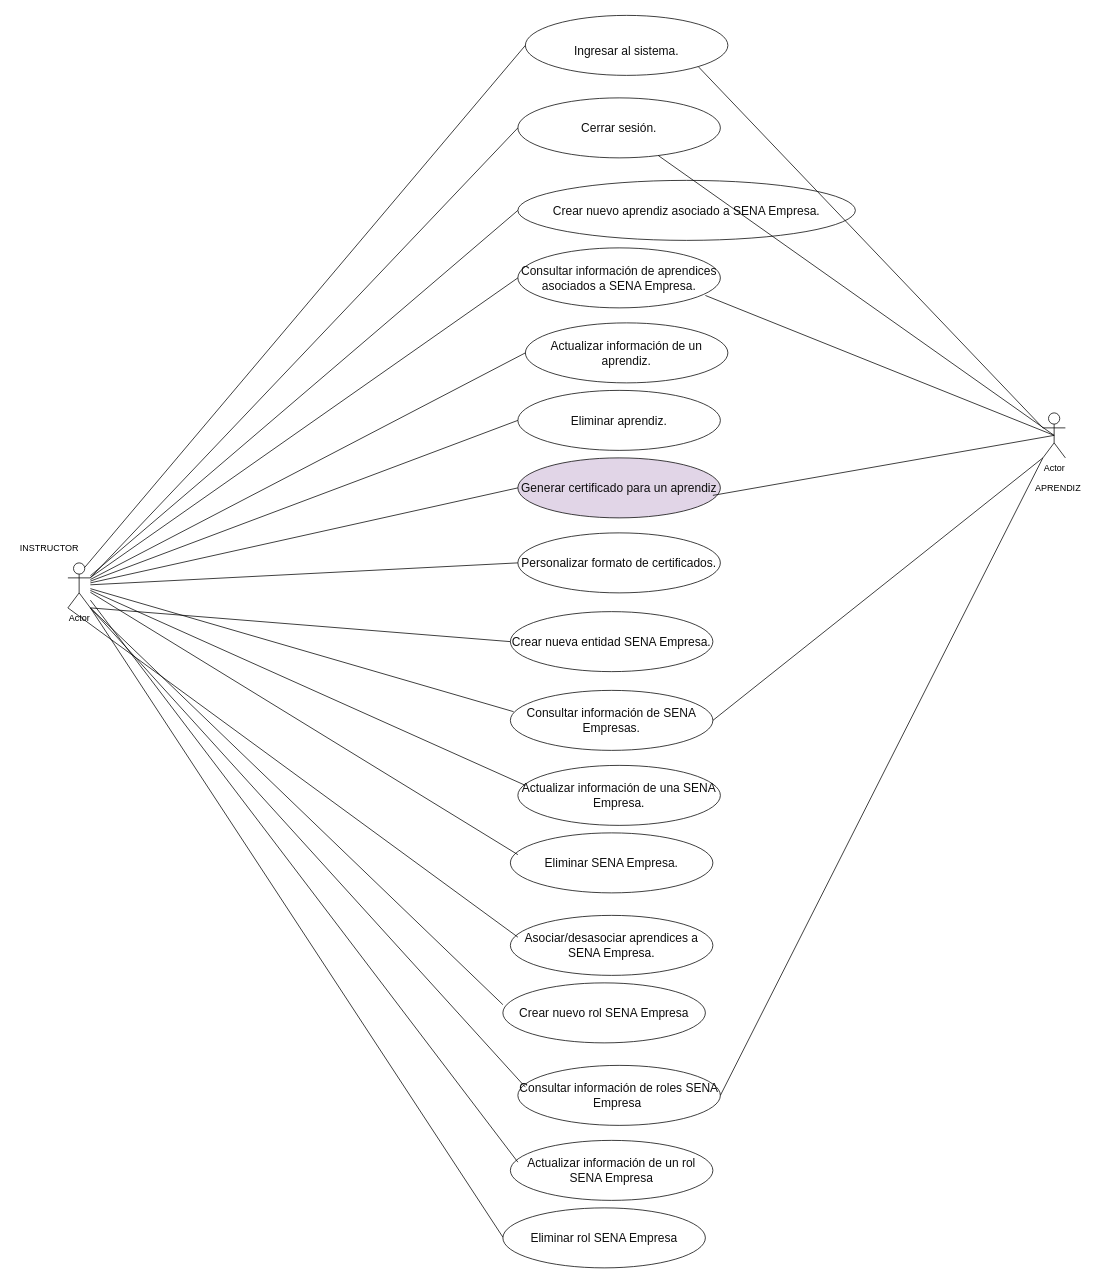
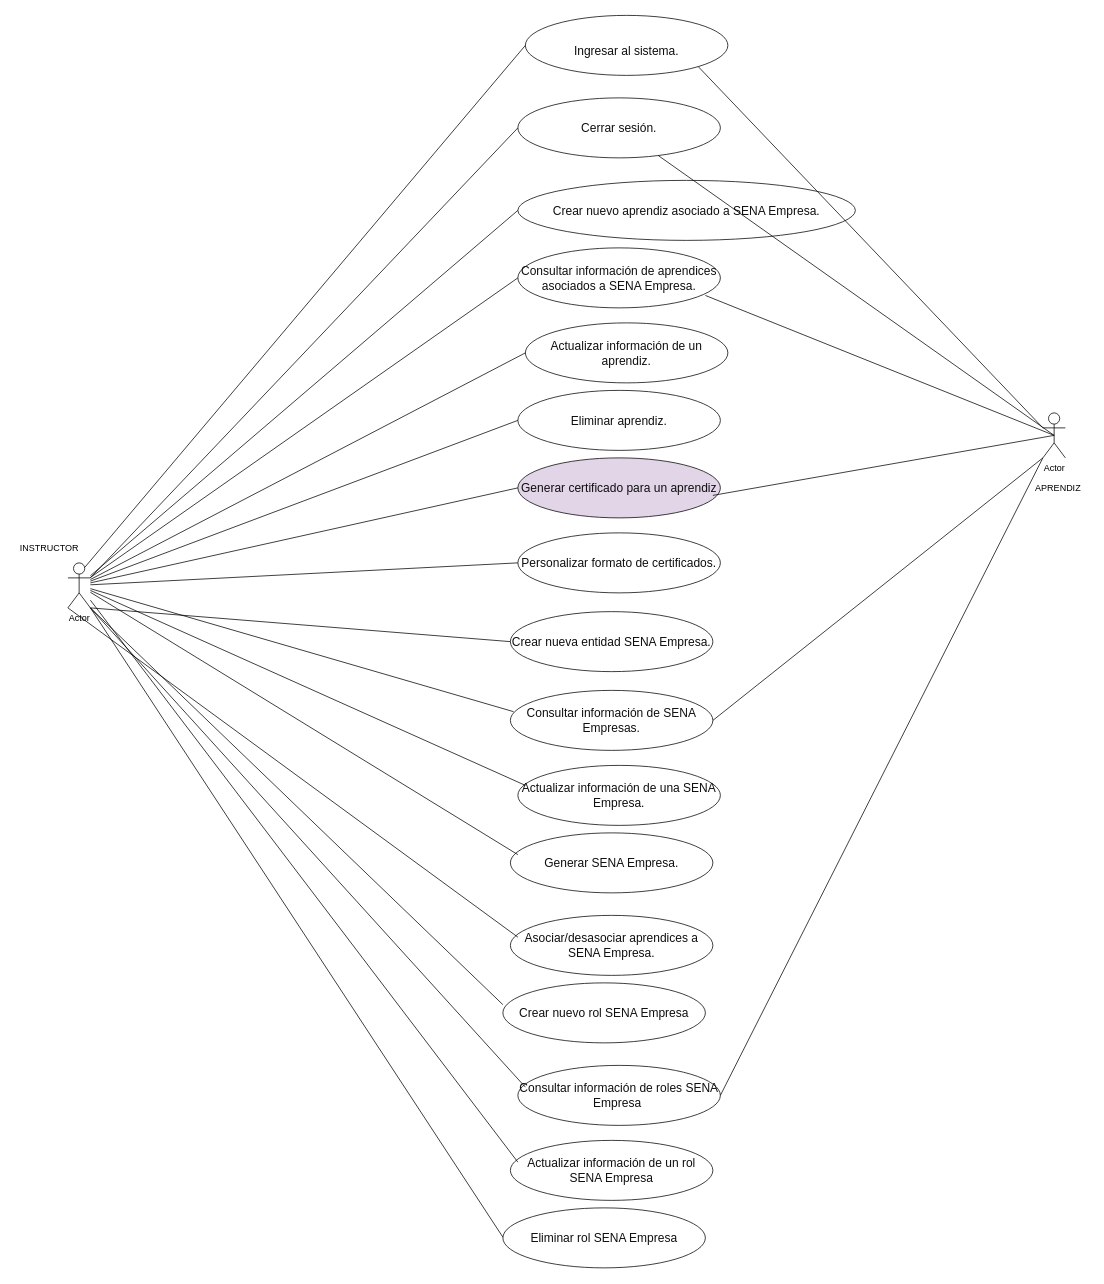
node "Eliminar SENA Empresa.": label "Eliminar SENA Empresa." -> "Generar SENA Empresa."
